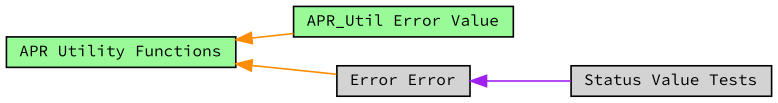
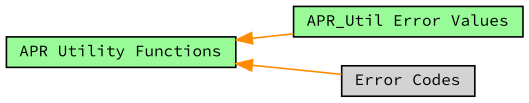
node "APR_Util Error Value": label "APR_Util Error Value" -> "APR_Util Error Values"
node "Error Error": label "Error Error" -> "Error Codes"
node "Status Value Tests": removed
